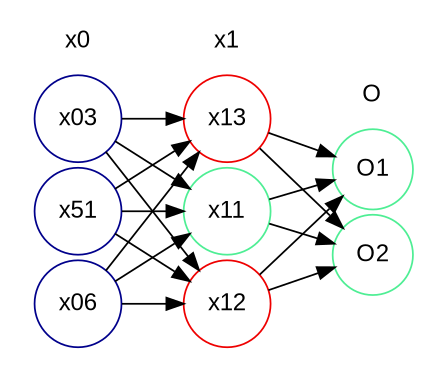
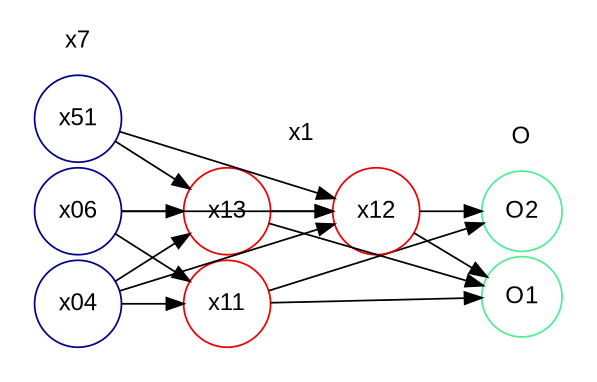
cluster "x0": label "x0" -> "x7"
node "x03": label "x03" -> "x04"
edge "x13" -> "O2": now "x13" -> "x12"
edge "x51" -> "x11": removed
node "x11": color seagreen2 -> red2
